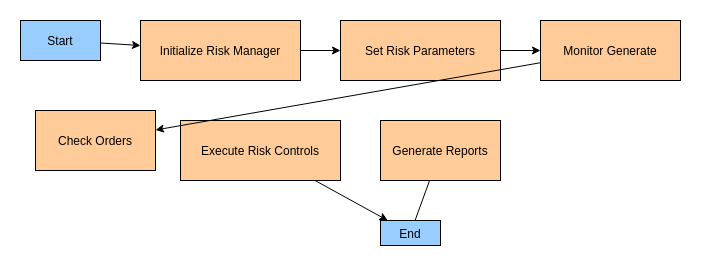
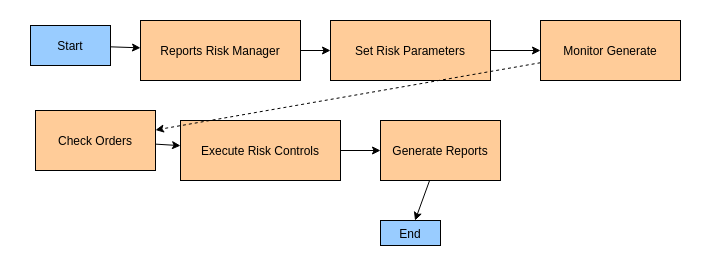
node "Start": moved (61, 41) -> (71, 46)
node "Initialize Risk Manager": label "Initialize Risk Manager" -> "Reports Risk Manager"
node "Set Risk Parameters": moved (421, 51) -> (411, 51)
edge "Monitor Generate" -> "Check Orders": style solid -> dashed
edge "Check Orders" -> "Execute Risk Controls": added
edge "Execute Risk Controls" -> "End": now "Execute Risk Controls" -> "Generate Reports"
edge "Generate Reports" -- "End": arrowhead none -> classic
